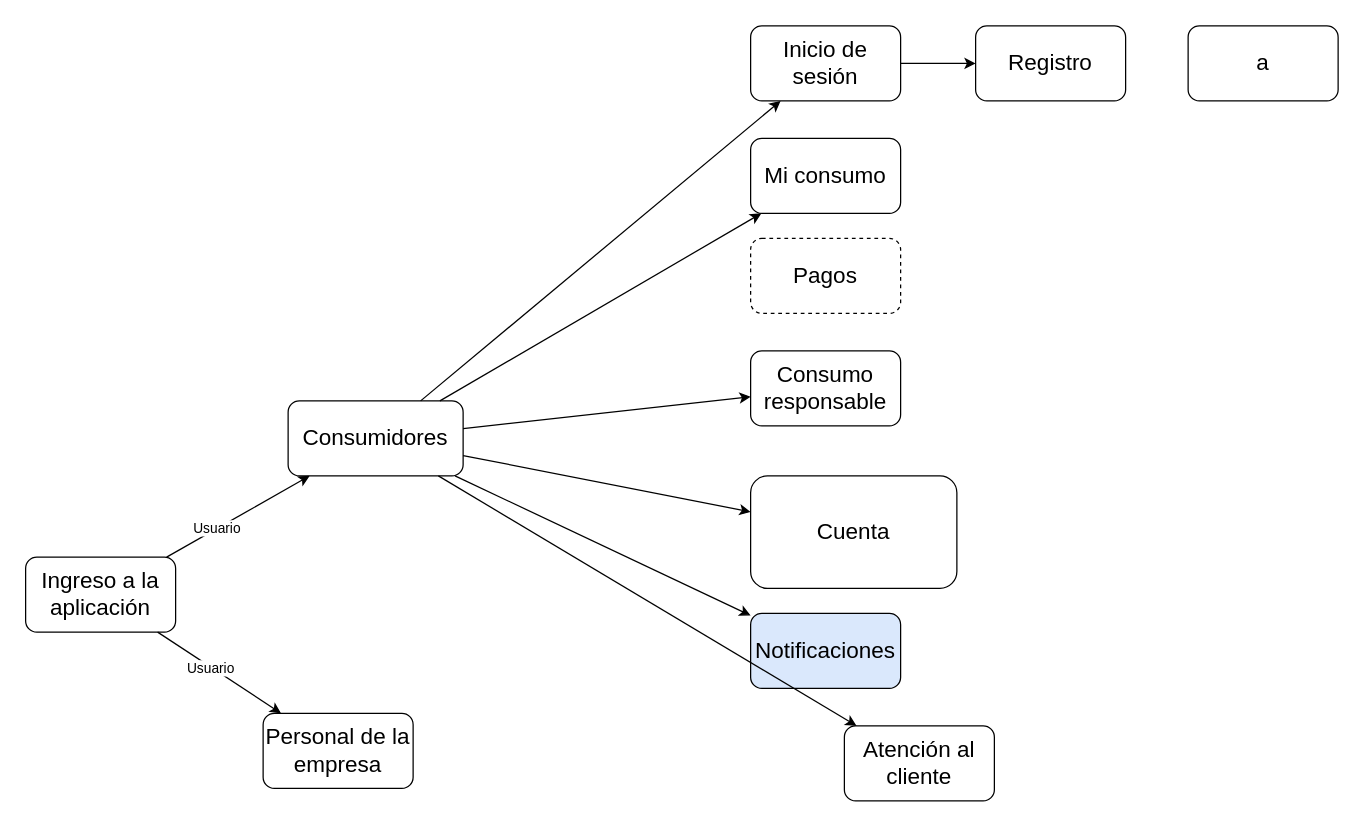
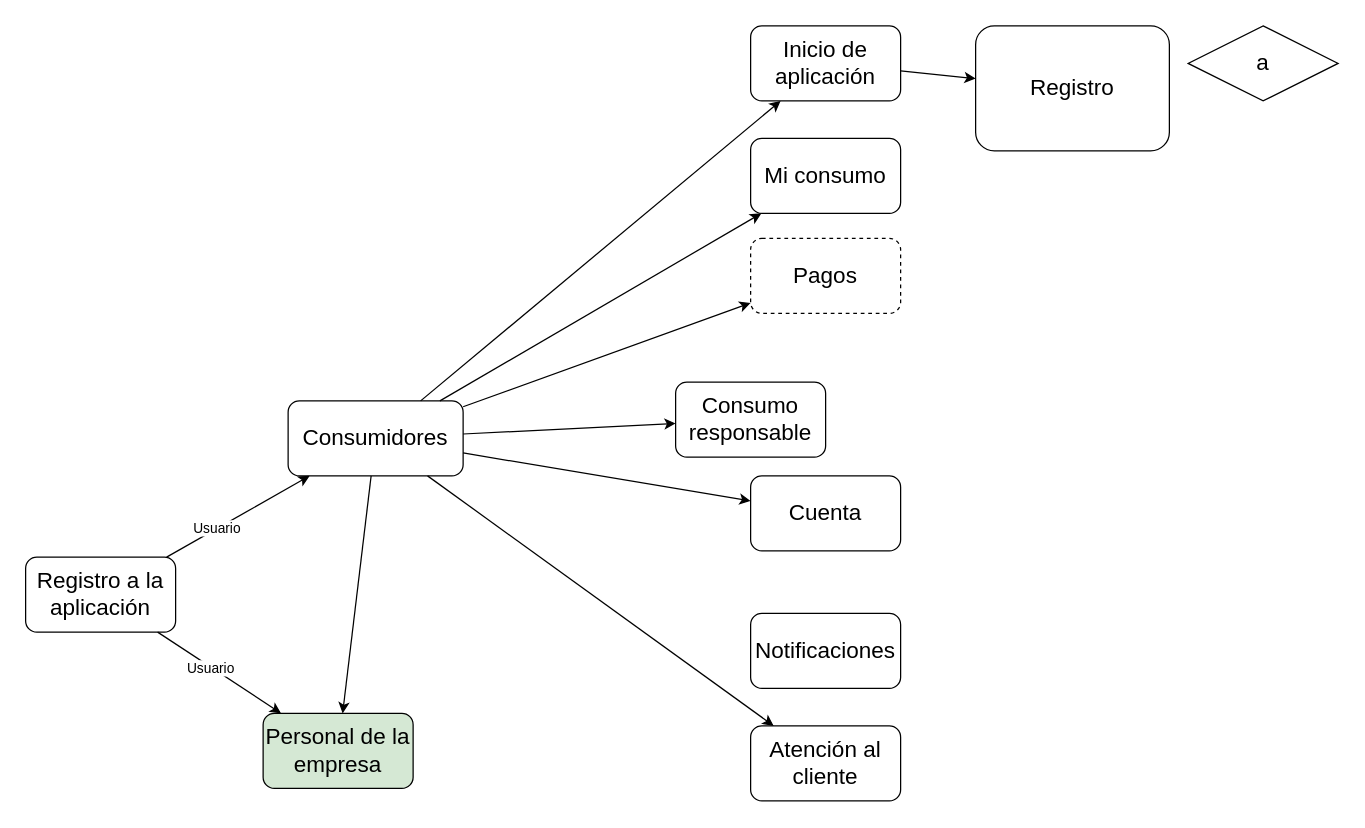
node "Inicio de sesión": label "Inicio de sesión" -> "Inicio de aplicación"
node "Registro": size 150x75 -> 194x125
node "a": shape rounded rectangle -> diamond
edge "Consumidores" -> "Pagos": added
node "Consumo responsable": moved (826, 388) -> (751, 419)
node "Cuenta": size 206x113 -> 150x75
edge "Consumidores" -> "Notificaciones": now "Consumidores" -> "Personal de la empresa"
node "Ingreso a la aplicación": label "Ingreso a la aplicación" -> "Registro a la aplicación"
node "Notificaciones": fillcolor #dae8fc -> #ffffff
node "Personal de la empresa": fillcolor #ffffff -> #d5e8d4
node "Atención al cliente": moved (919, 763) -> (826, 763)
